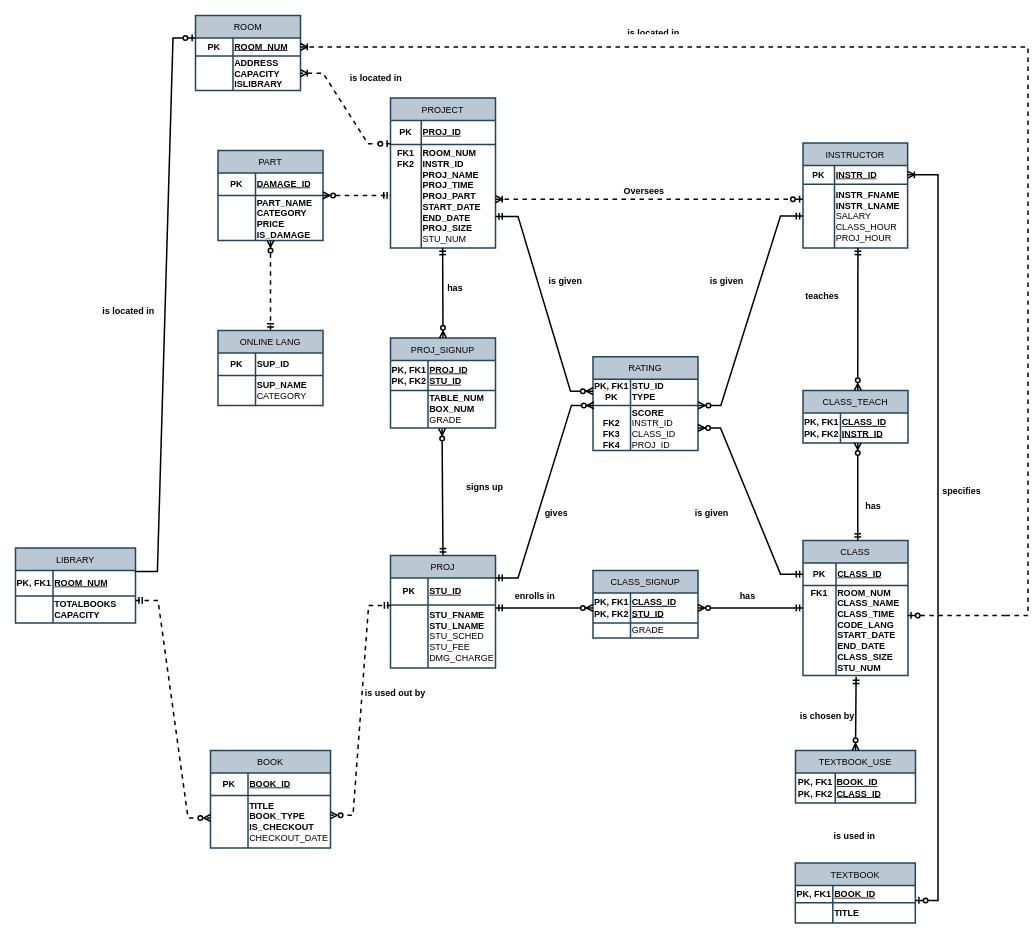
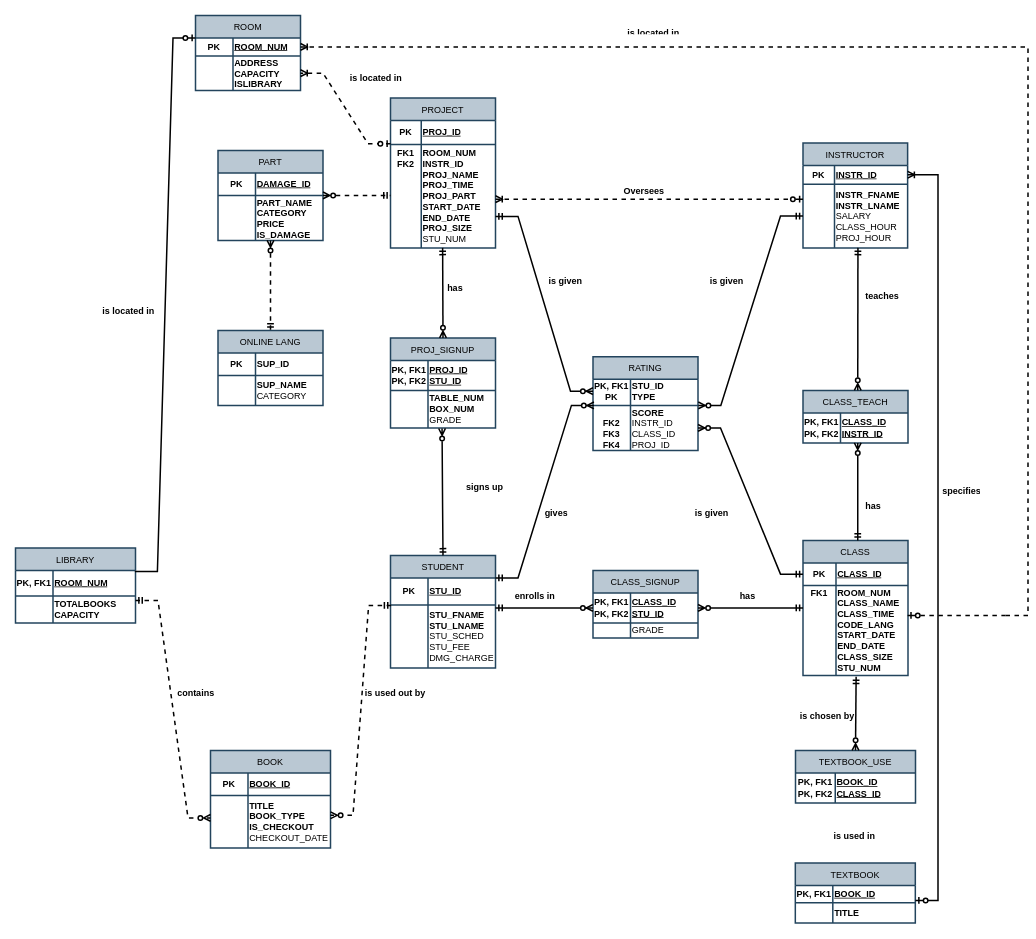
node "teaches": moved (827, 297) -> (887, 297)
node "PROJ": label "PROJ" -> "STUDENT"
node "contains": added
